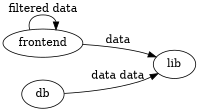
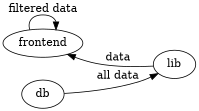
edge "frontend" -> "lib": reversed
edge "db" -> "lib": label "data data" -> "all data"
